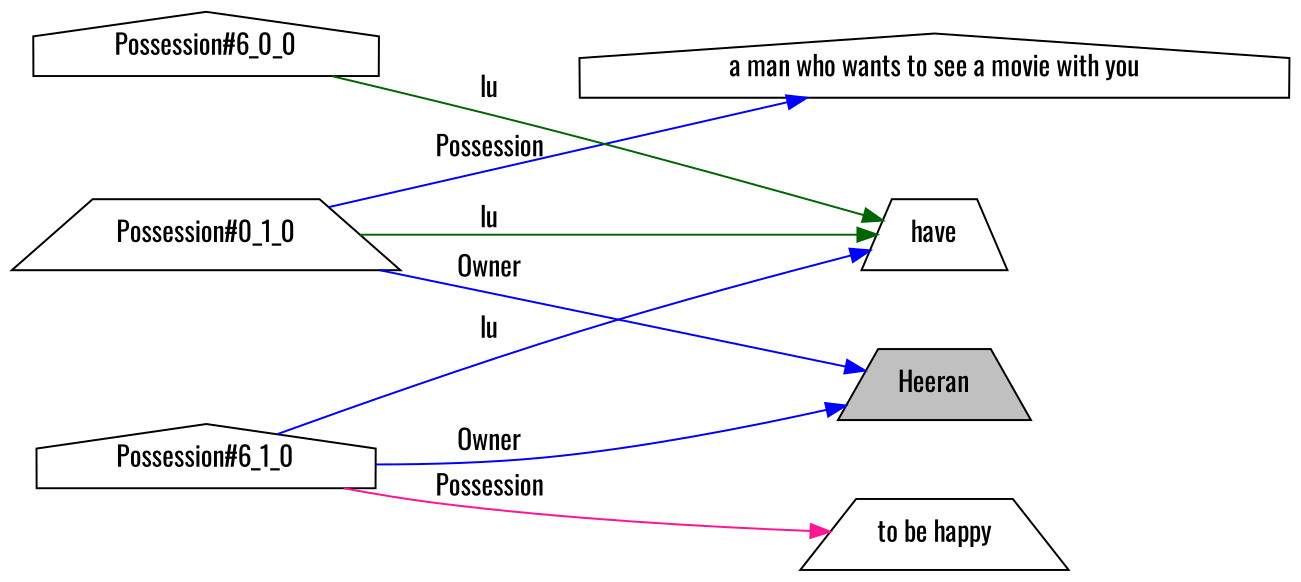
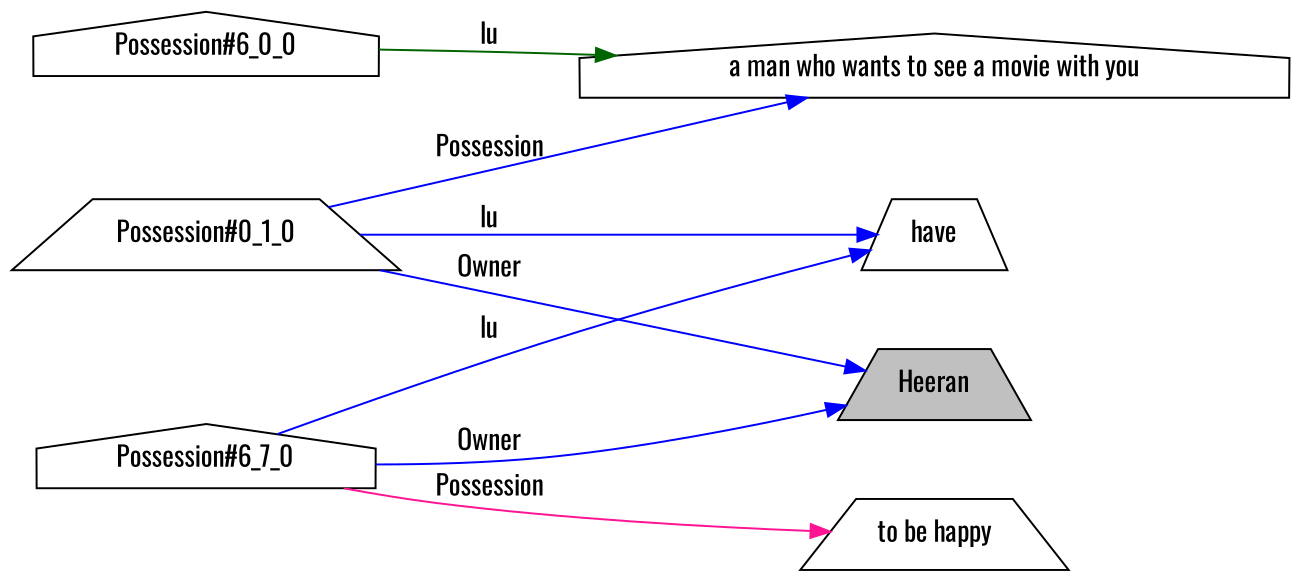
edge "Possession#6_0_0" -> "have": now "Possession#6_0_0" -> "a man who wants to see a movie with you"
edge "Possession#0_1_0" -> "have": color darkgreen -> blue
node "Possession#6_1_0": label "Possession#6_1_0" -> "Possession#6_7_0"
